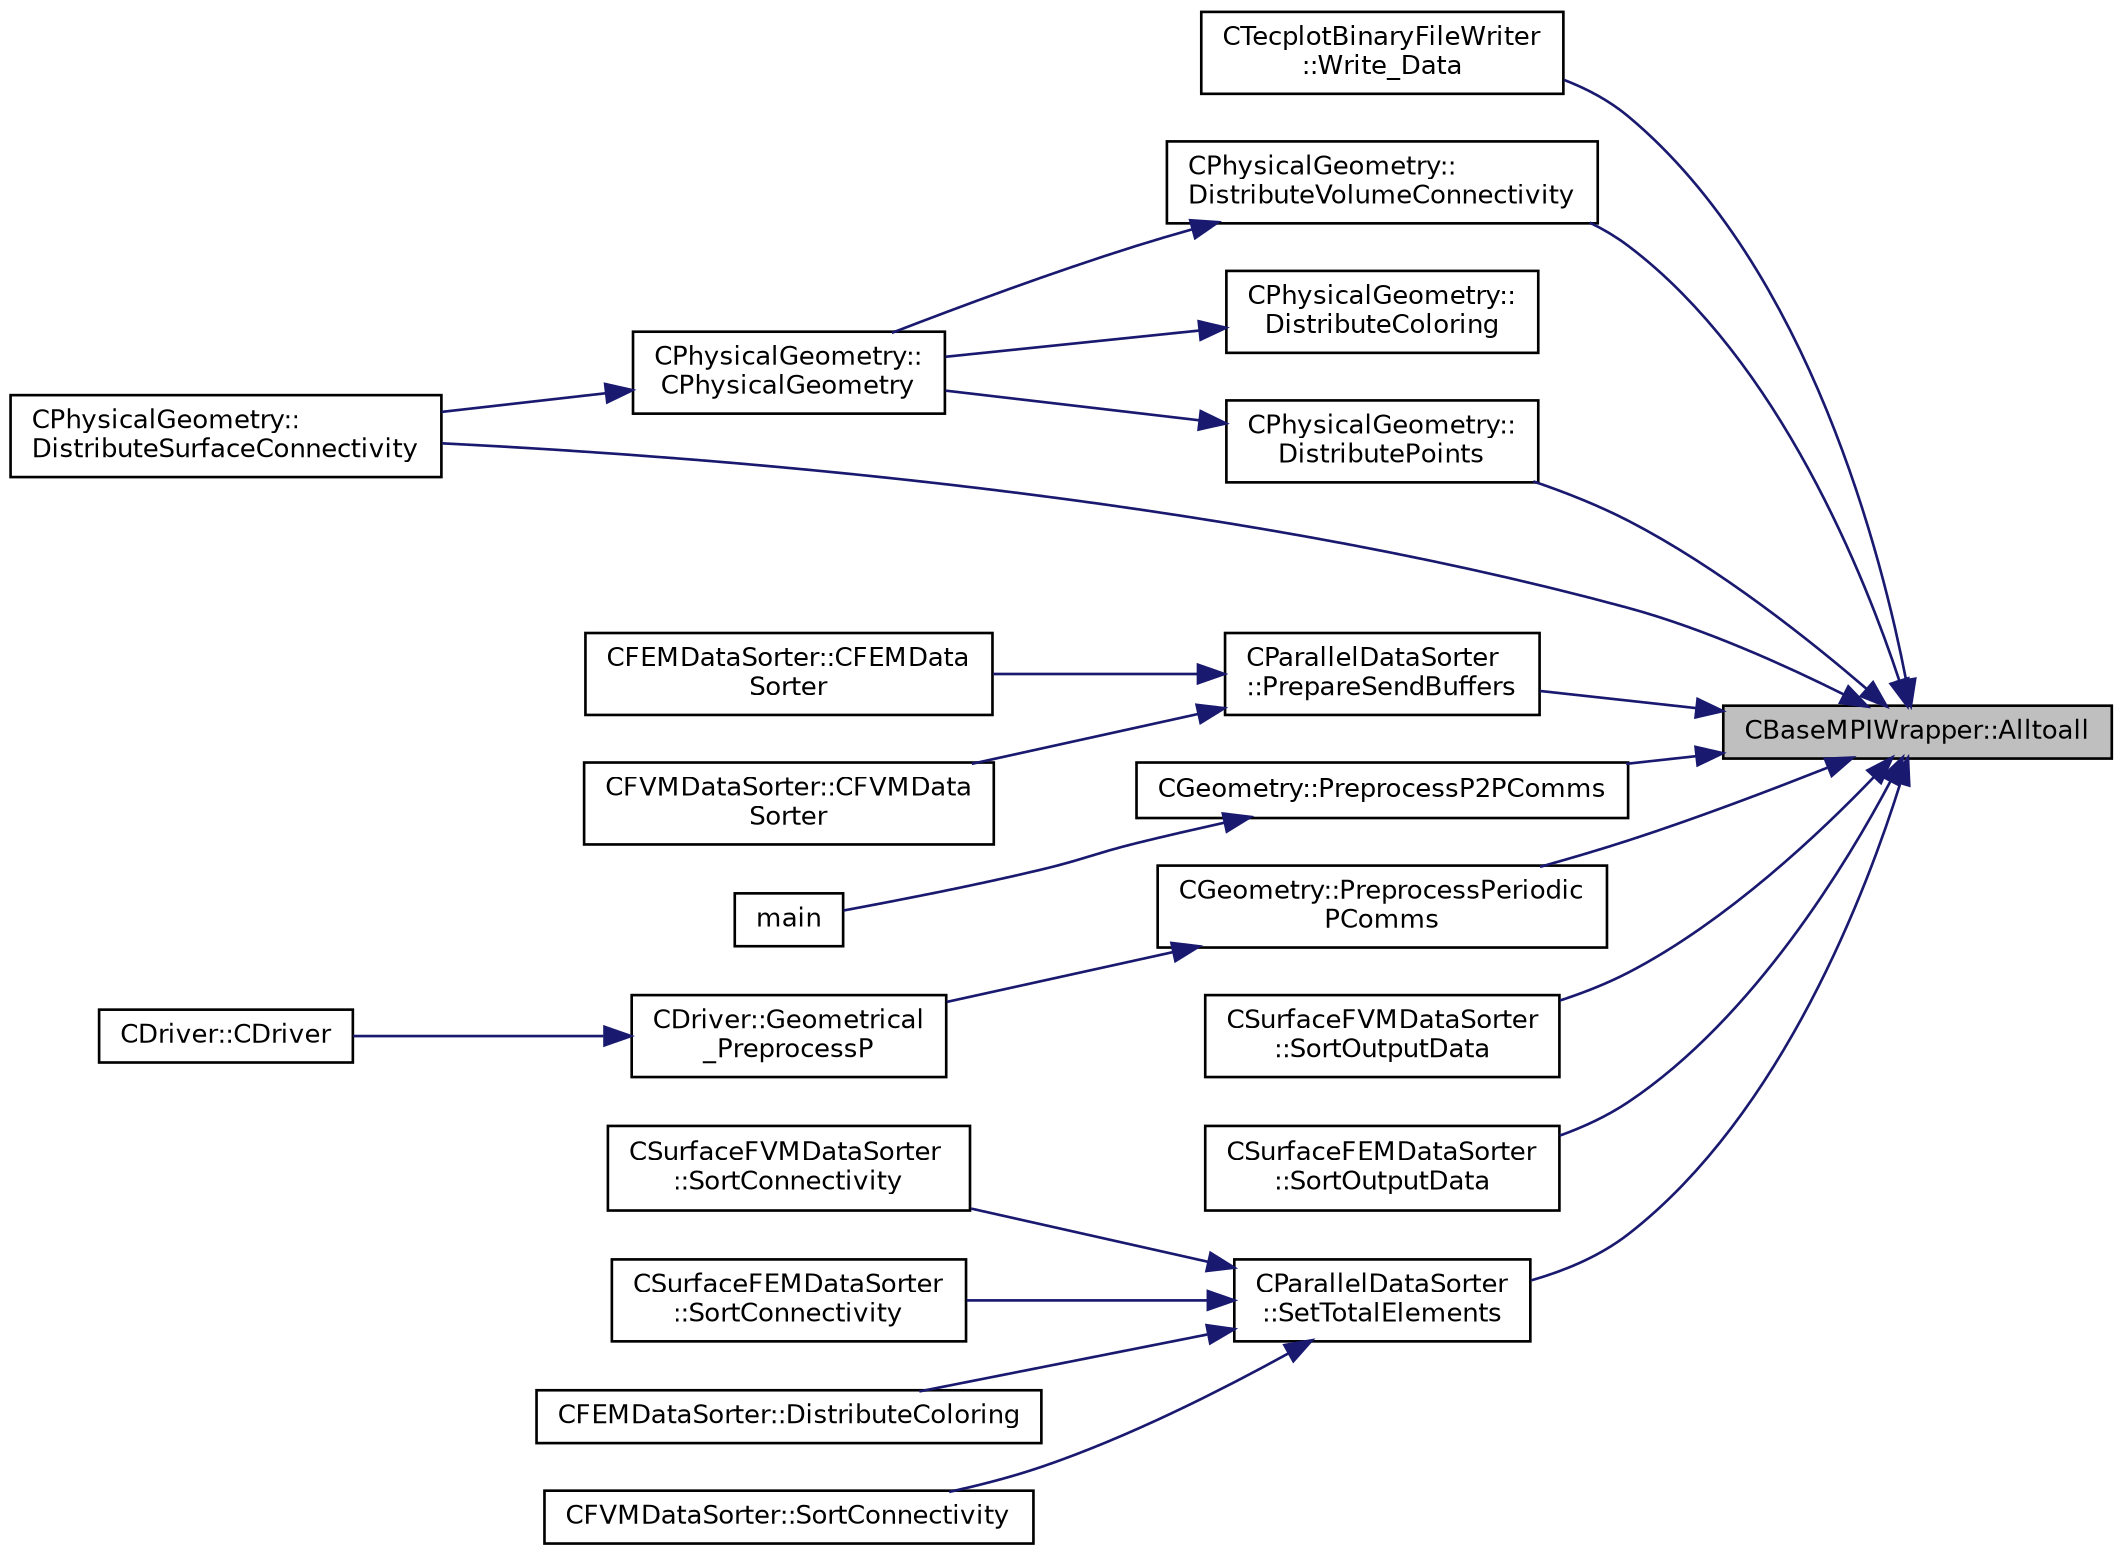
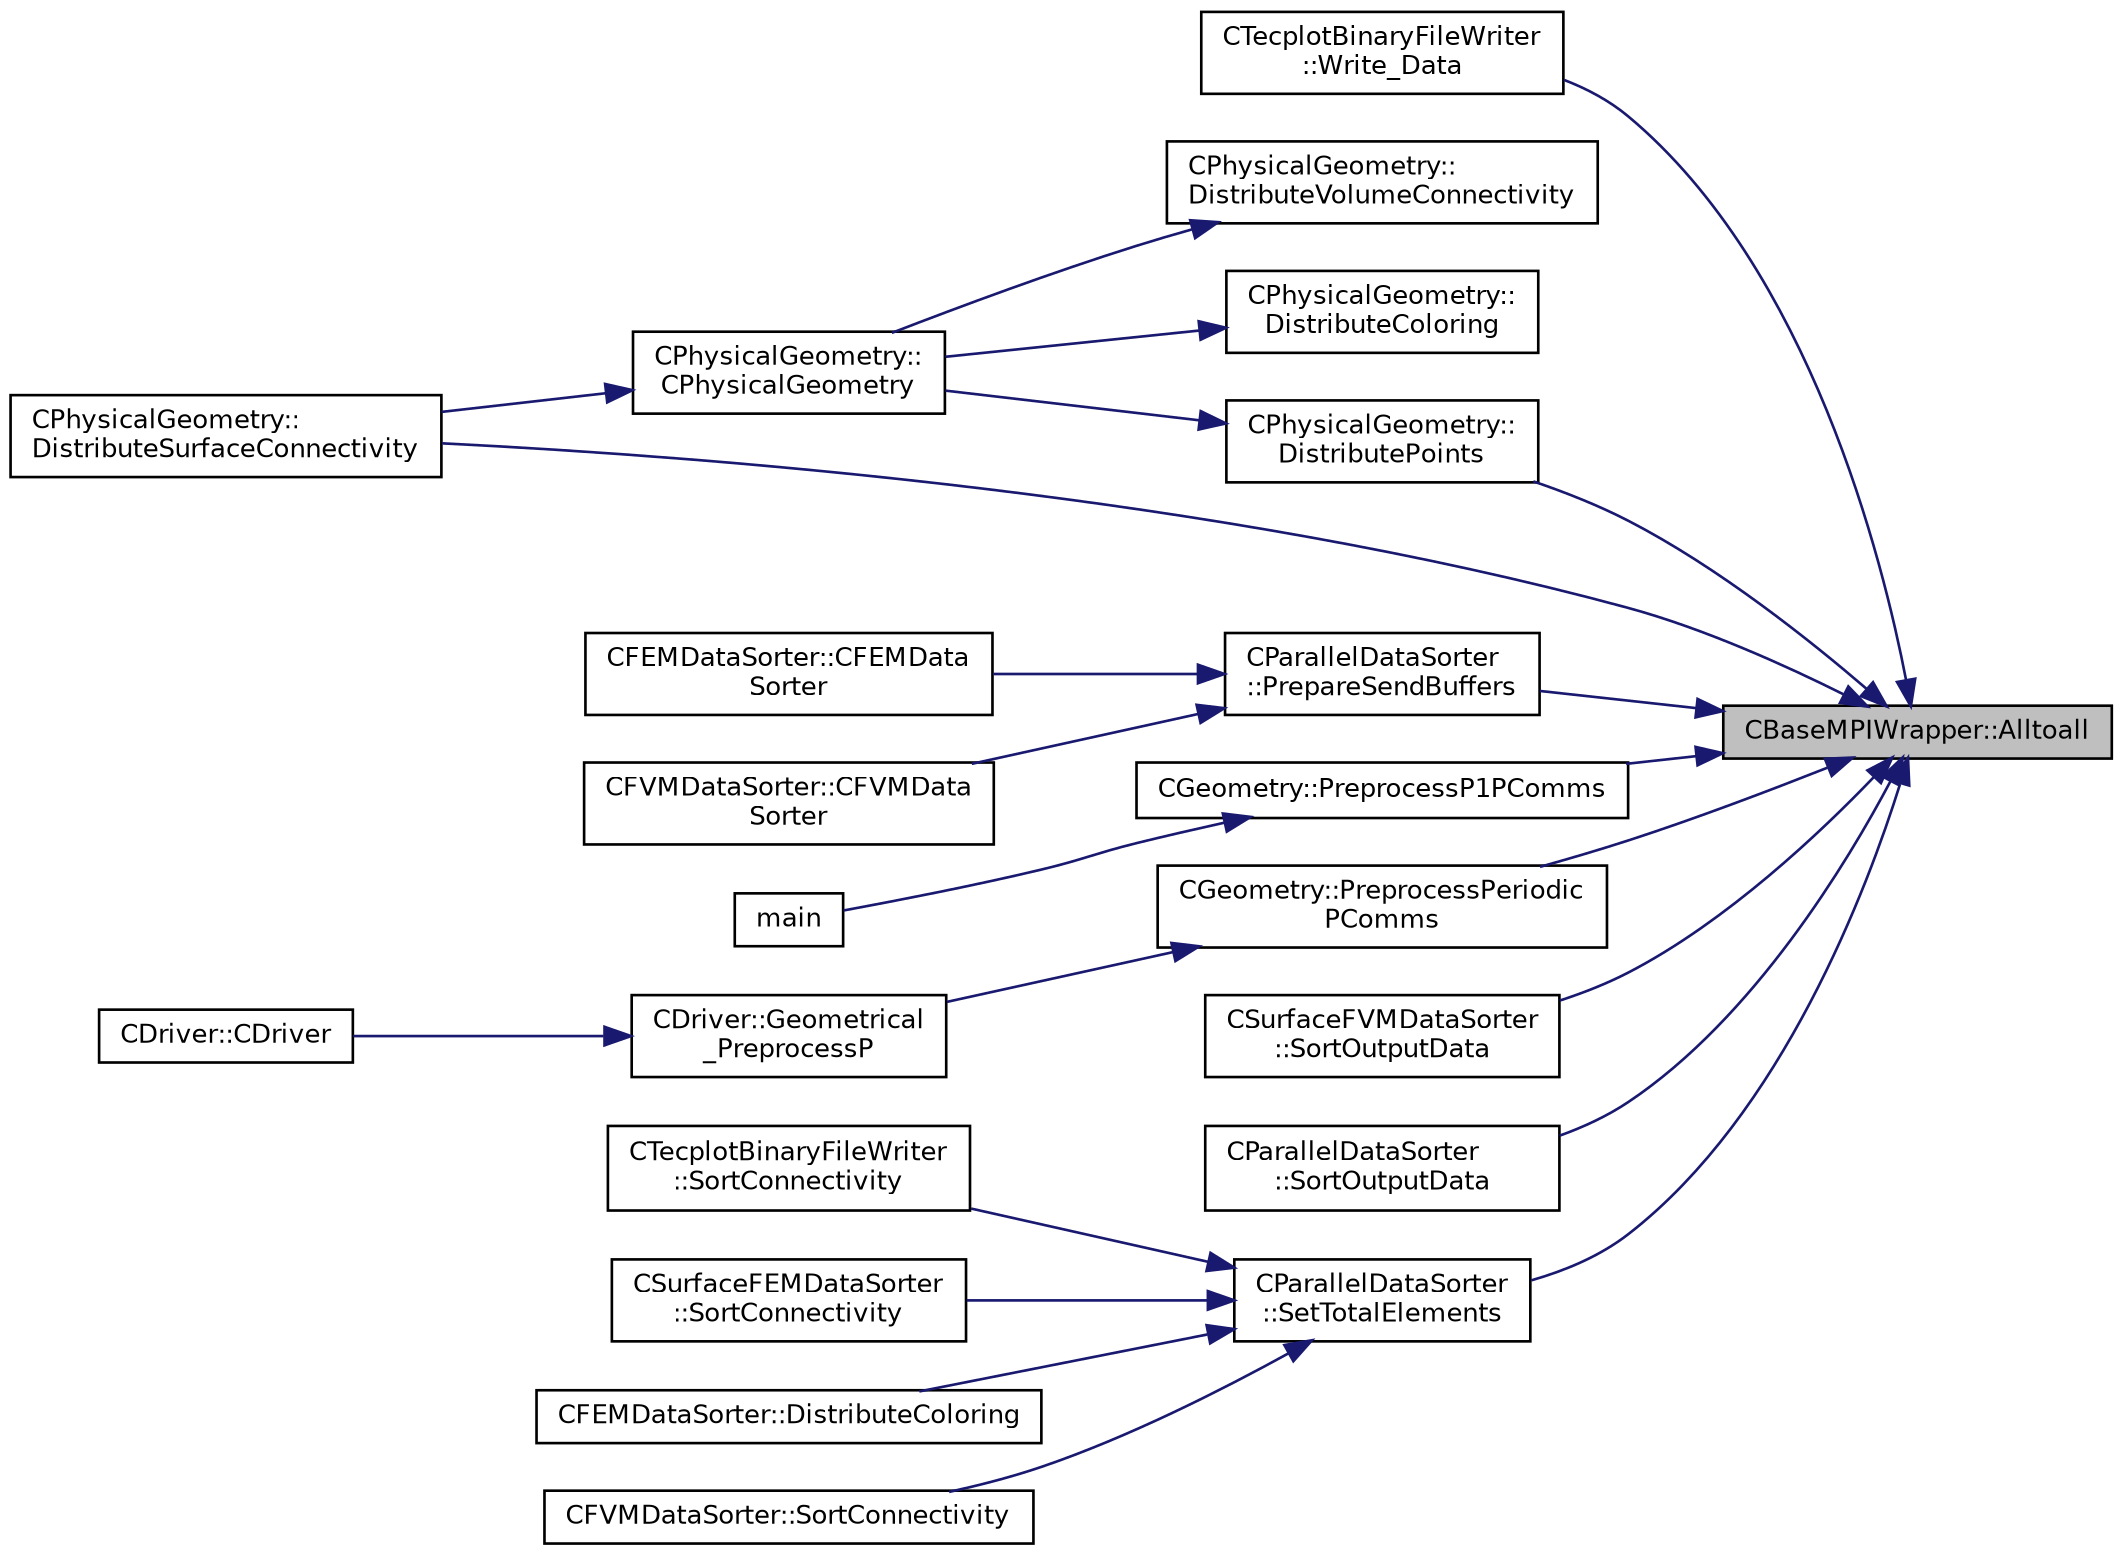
edge "CPhysicalGeometry:: DistributeVolumeConnectivity" -> "CBaseMPIWrapper::Alltoall": removed
node "CGeometry::PreprocessP2PComms": label "CGeometry::PreprocessP2PComms" -> "CGeometry::PreprocessP1PComms"
node "CSurfaceFVMDataSorter ::SortConnectivity": label "CSurfaceFVMDataSorter ::SortConnectivity" -> "CTecplotBinaryFileWriter ::SortConnectivity"
node "CSurfaceFEMDataSorter ::SortOutputData": label "CSurfaceFEMDataSorter ::SortOutputData" -> "CParallelDataSorter ::SortOutputData"
